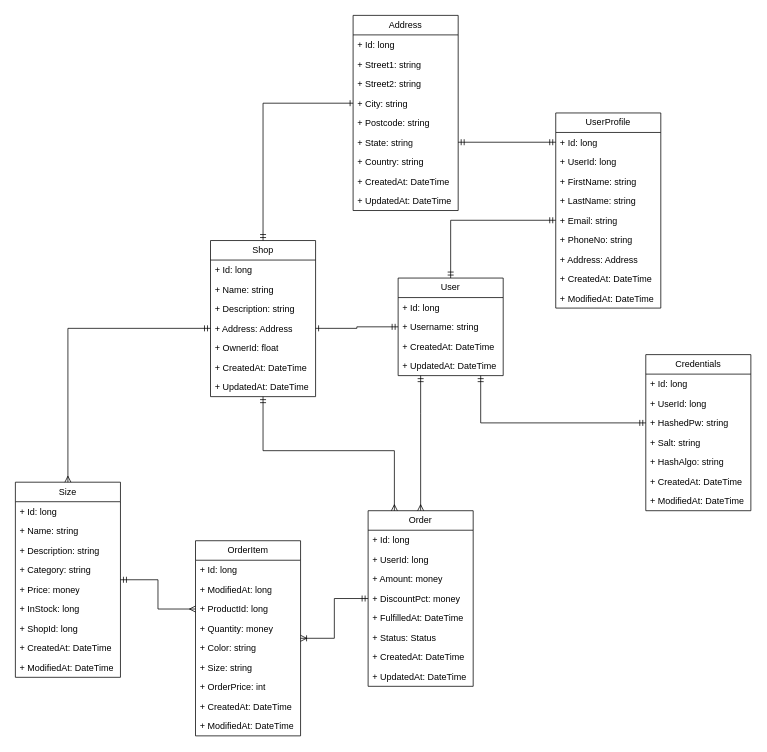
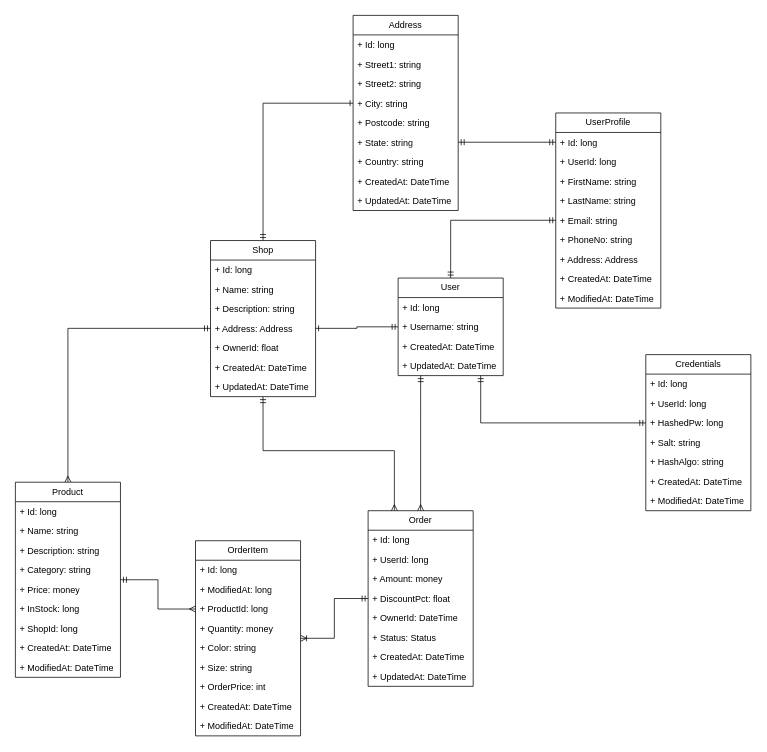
node "+ HashedPw: string": label "+ HashedPw: string" -> "+ HashedPw: long"
node "Size": label "Size" -> "Product"
node "+ DiscountPct: money": label "+ DiscountPct: money" -> "+ DiscountPct: float"
node "+ FulfilledAt: DateTime": label "+ FulfilledAt: DateTime" -> "+ OwnerId: DateTime"
